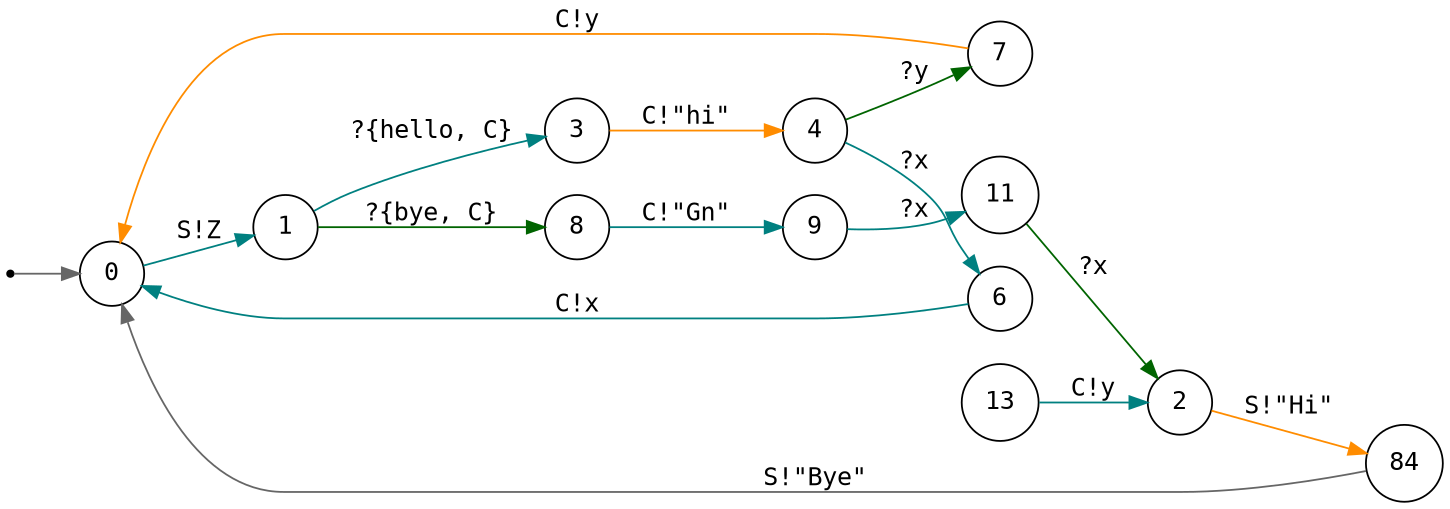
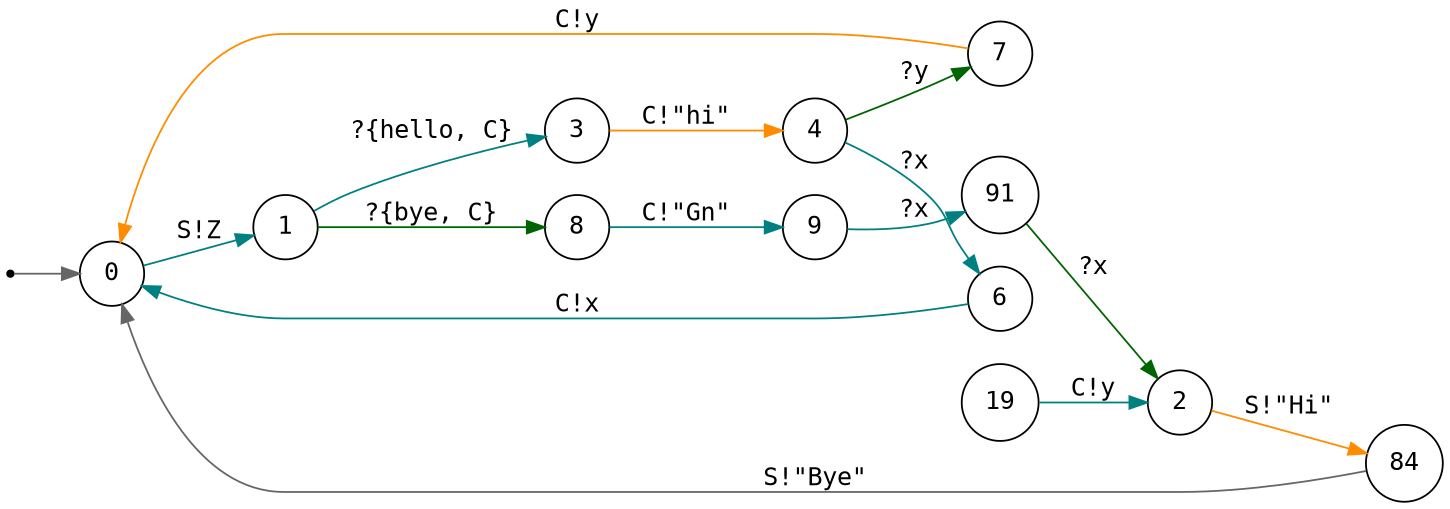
node "11": label "11" -> "91"
node "13": label "13" -> "19"
